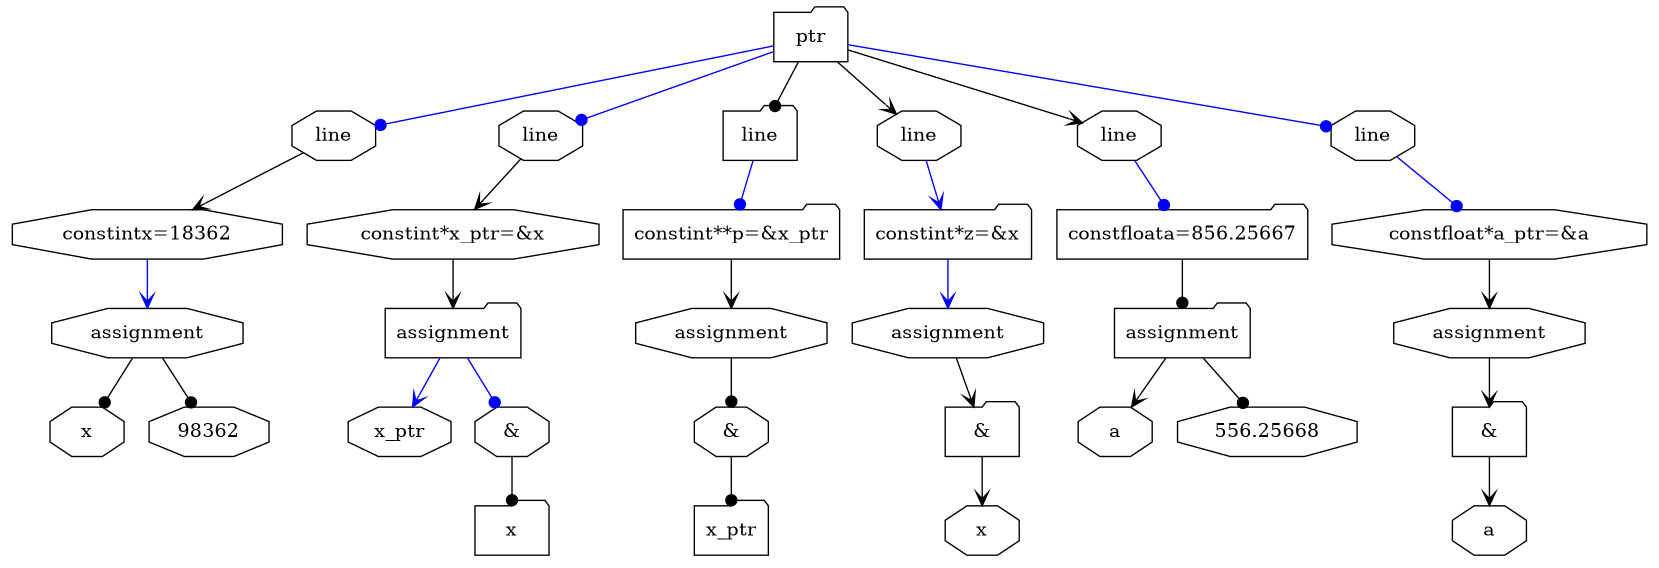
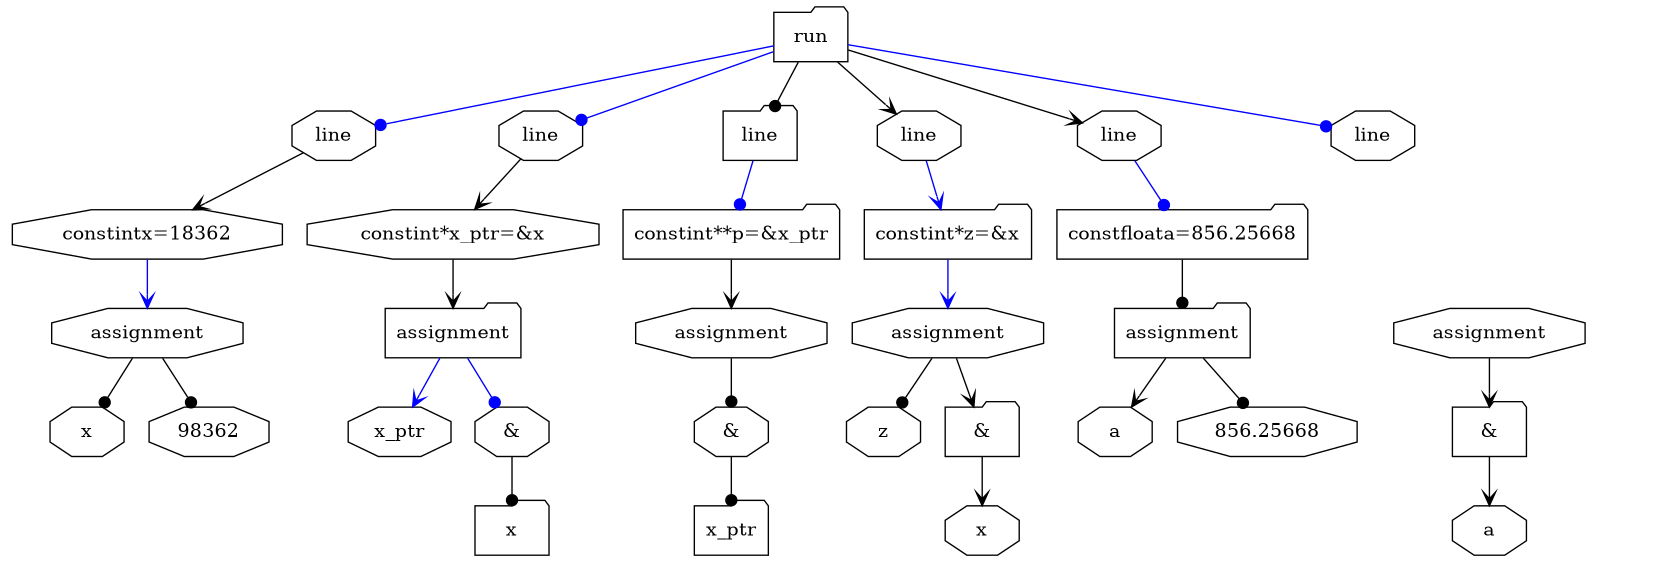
node "ptr": label "ptr" -> "run"
node "constfloata=856.25667": label "constfloata=856.25667" -> "constfloata=856.25668"
node "constfloat*a_ptr=&a": removed
node "z": added
node "556.25668": label "556.25668" -> "856.25668"
